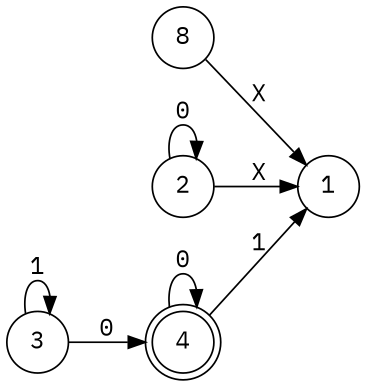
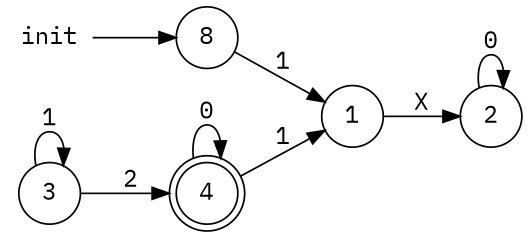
node "init": added
edge "8" -> "1": label "X" -> "1"
edge "2" -> "1": reversed
edge "3" -> "4": label "0" -> "2"
